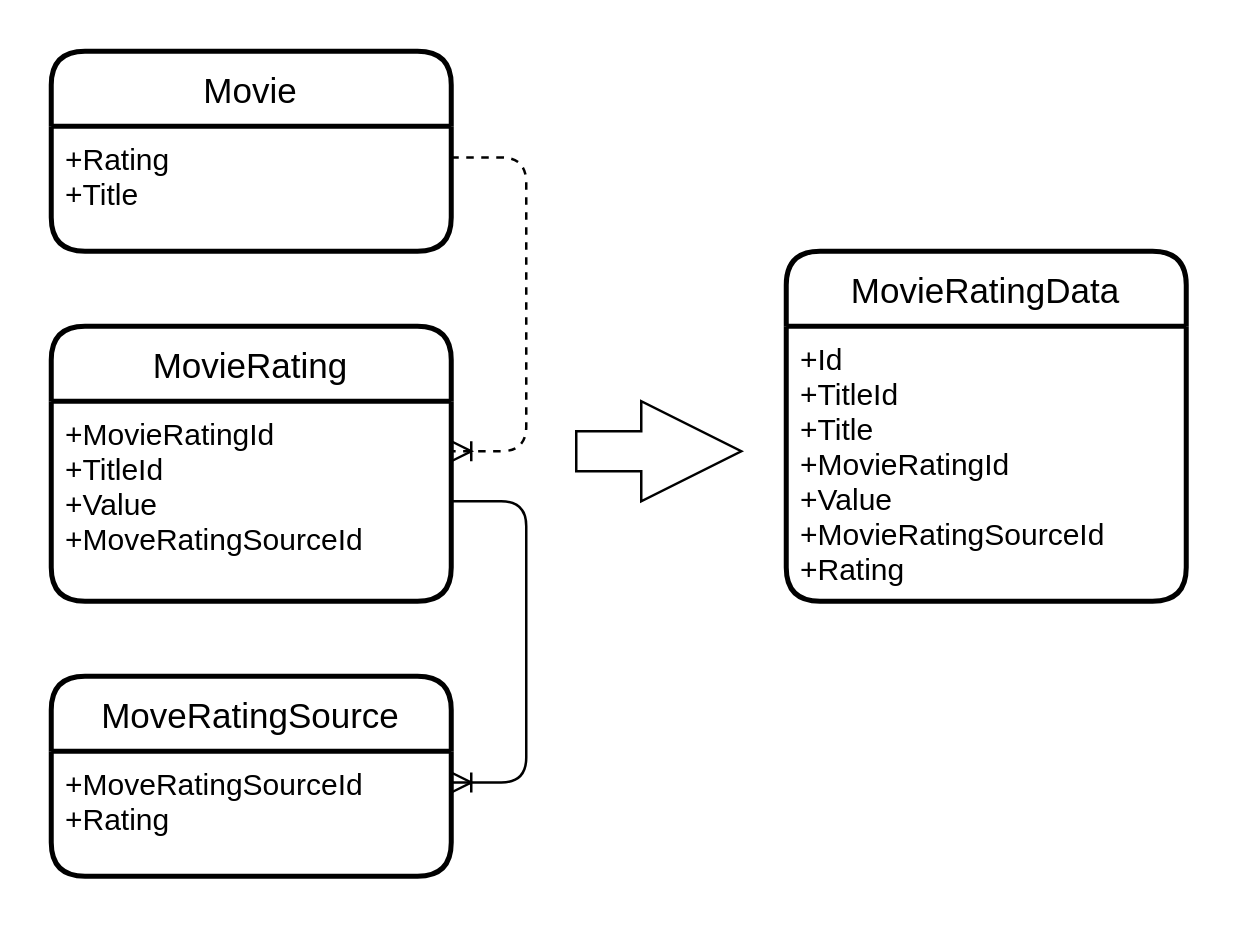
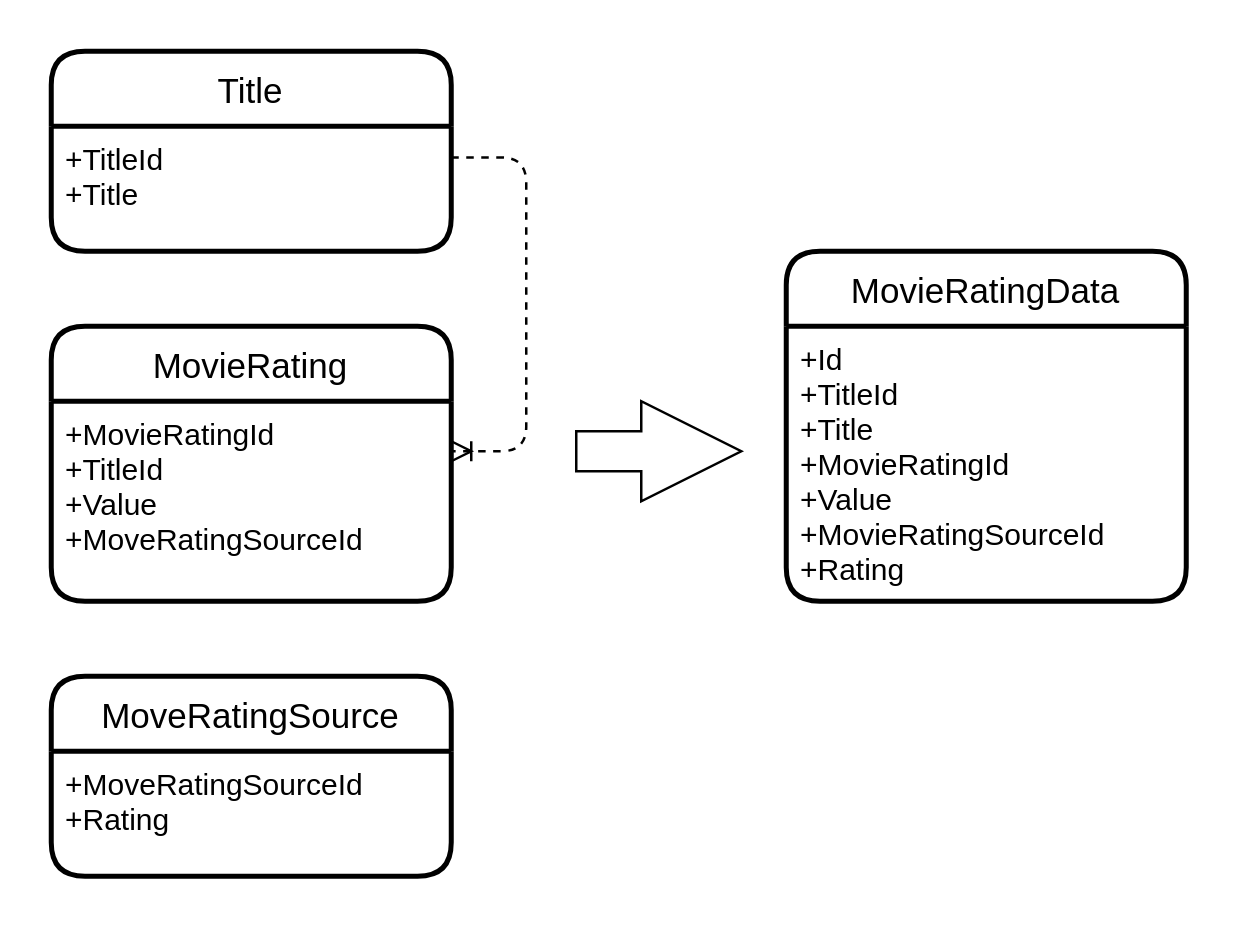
node "Movie": label "Movie" -> "Title"
node "+Rating +Title": label "+Rating +Title" -> "+TitleId +Title"
edge "+MovieRatingId +TitleId +Value +MoveRatingSourceId" -> "+MoveRatingSourceId +Rating": removed
